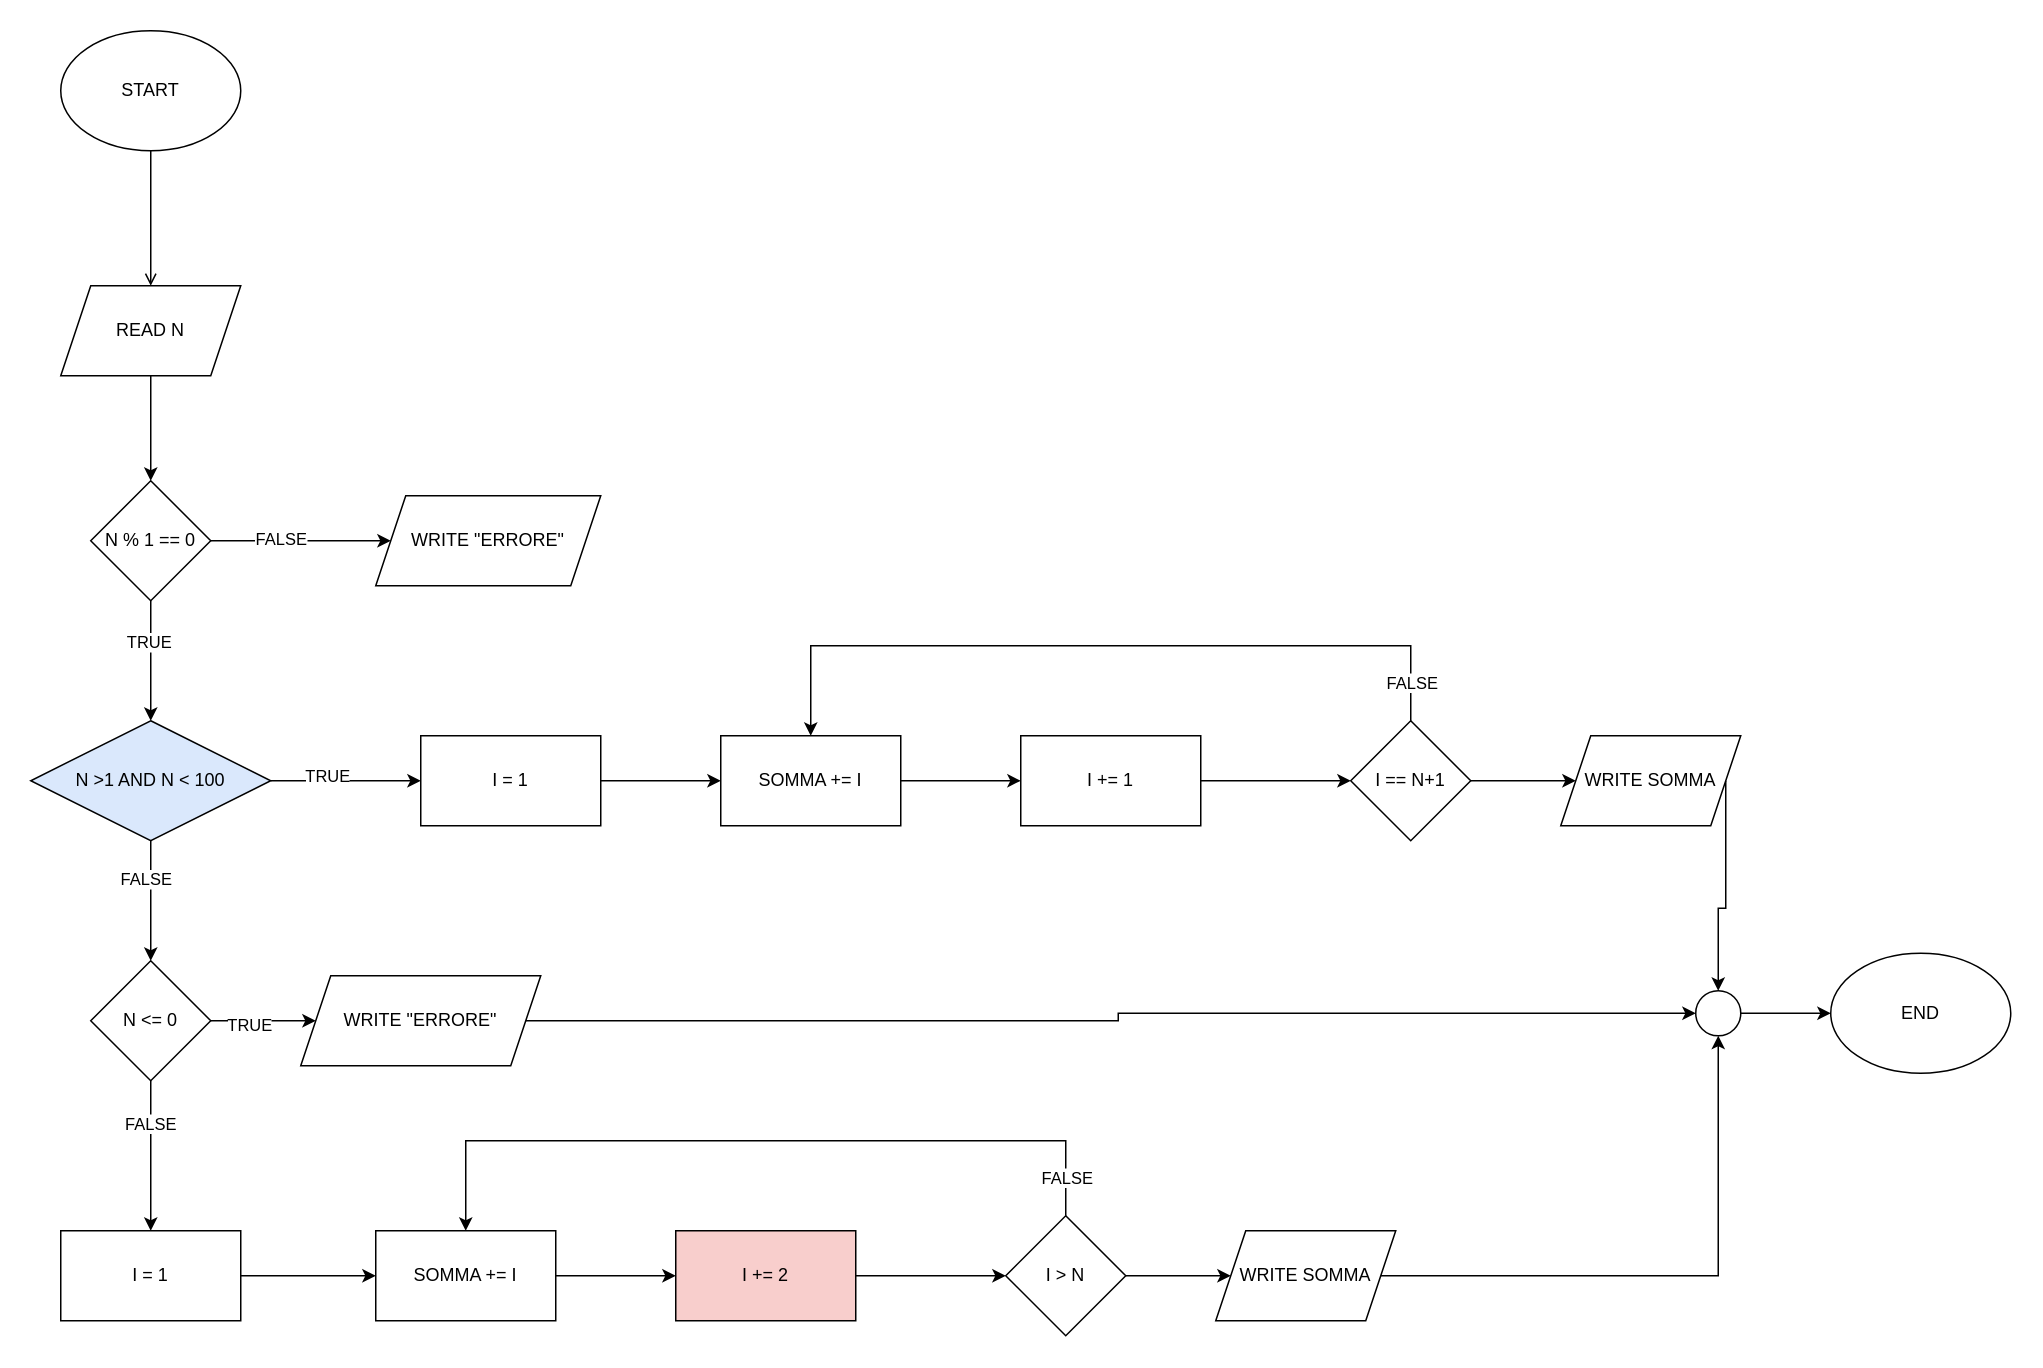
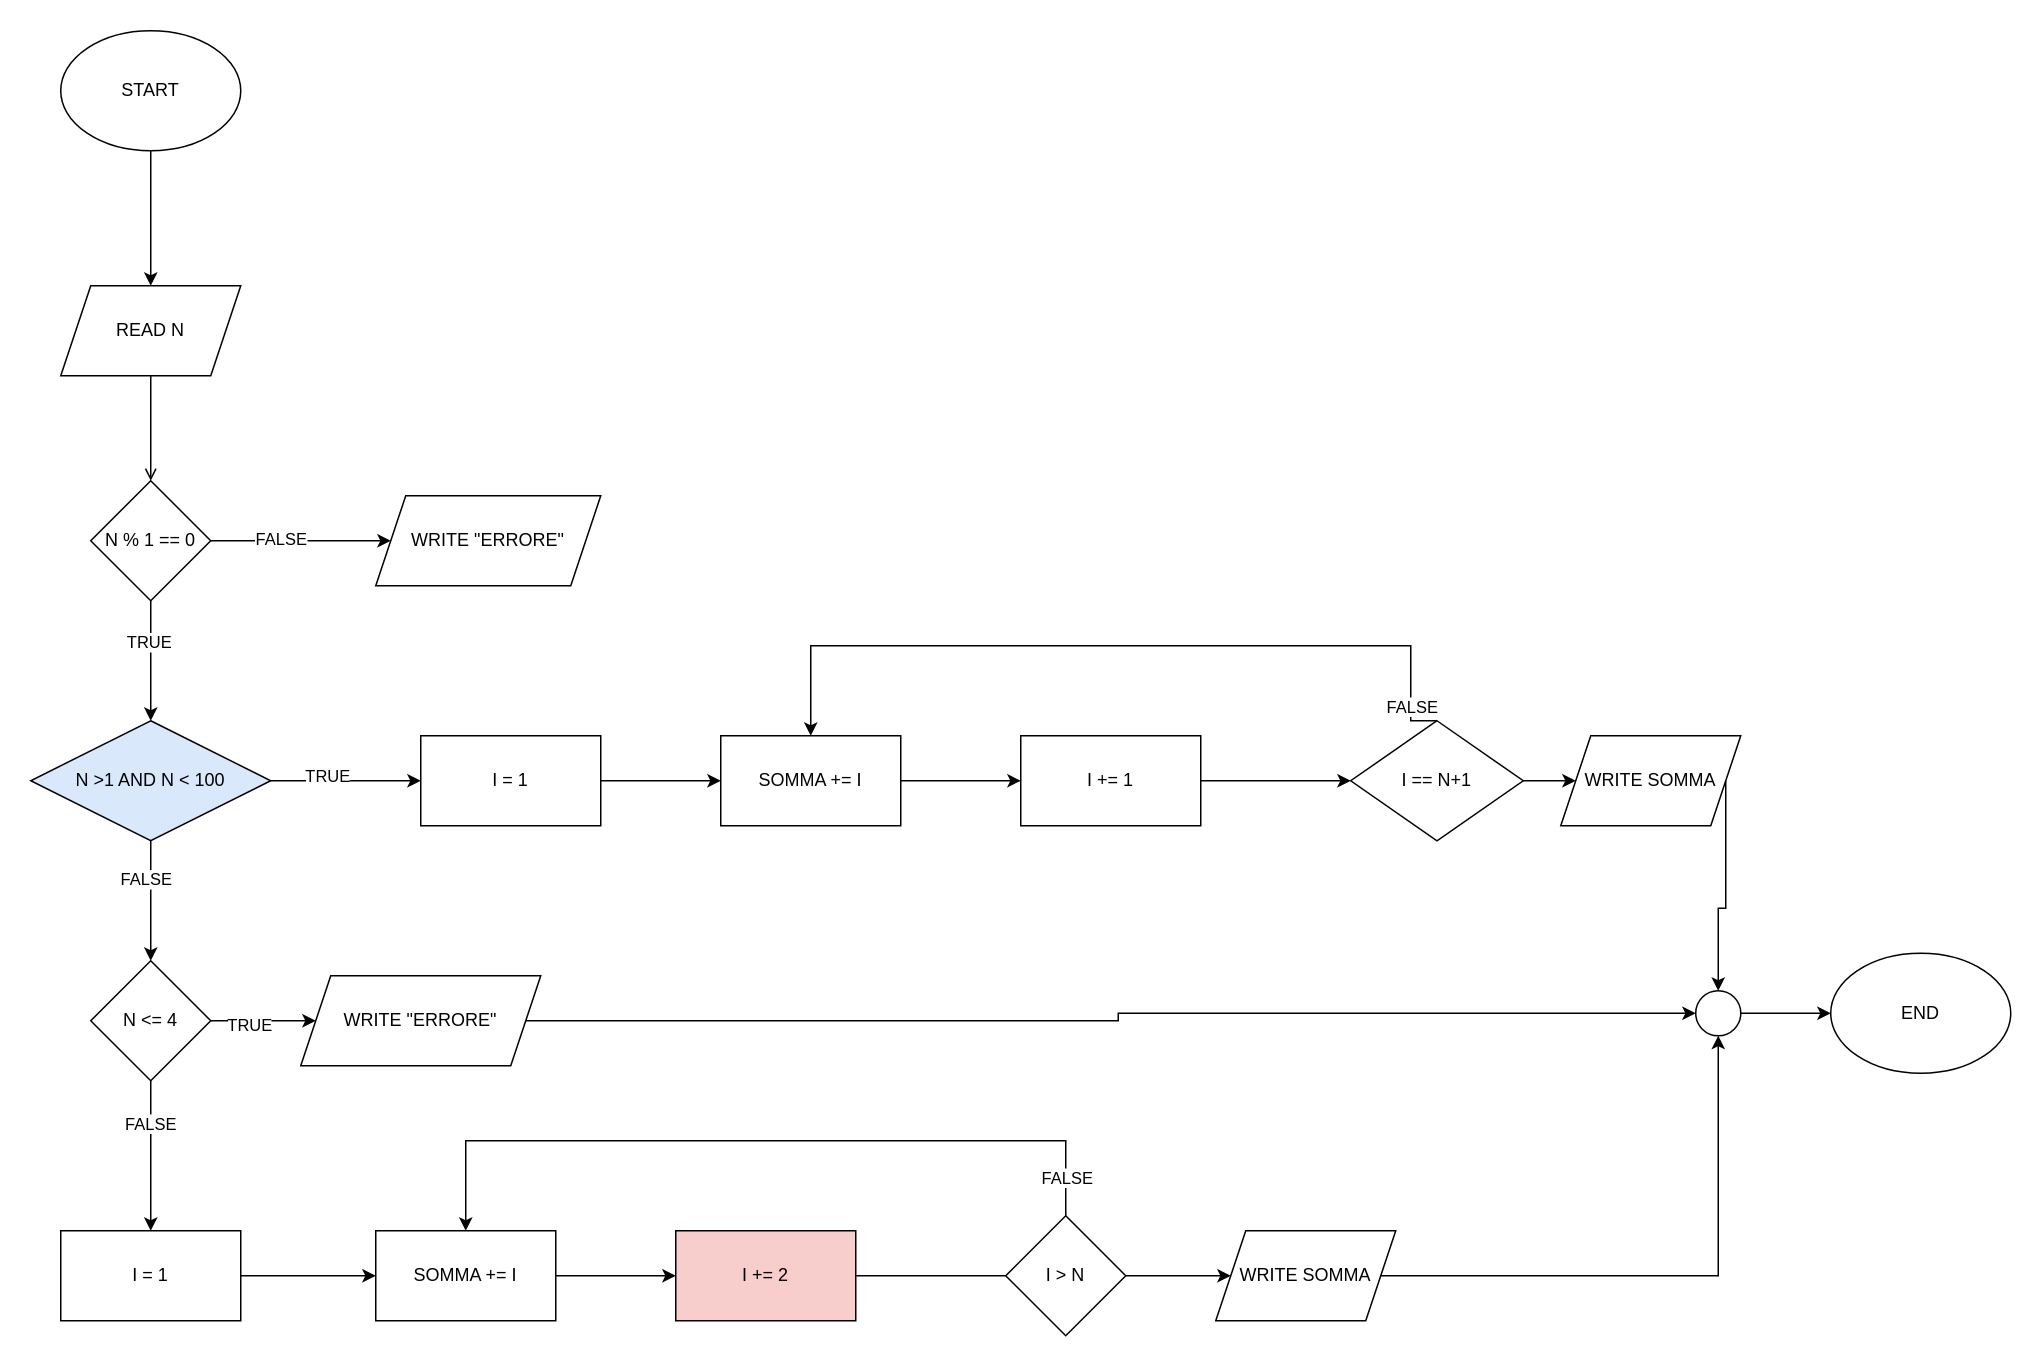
edge "START" -> "READ N": arrowhead open -> classic
edge "READ N" -> "N % 1 == 0": arrowhead classic -> open
node "I == N+1": size 120x120 -> 173x120
node "N <= 0": label "N <= 0" -> "N <= 4"
edge "I += 2" -> "I > N": arrowhead classic -> none
